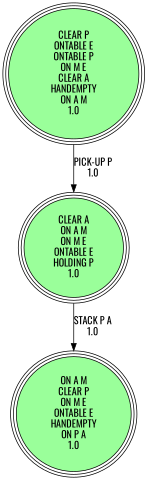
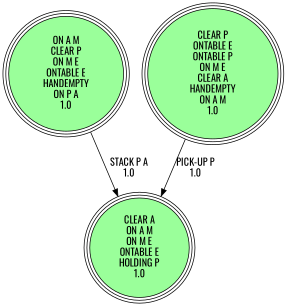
edge "CLEAR A ON A M ON M E ONTABLE E HOLDING P 1.0" -> "ON A M CLEAR P ON M E ONTABLE E HANDEMPTY ON P A 1.0": reversed
